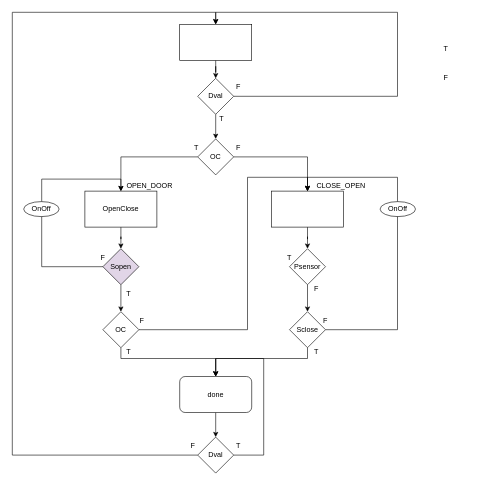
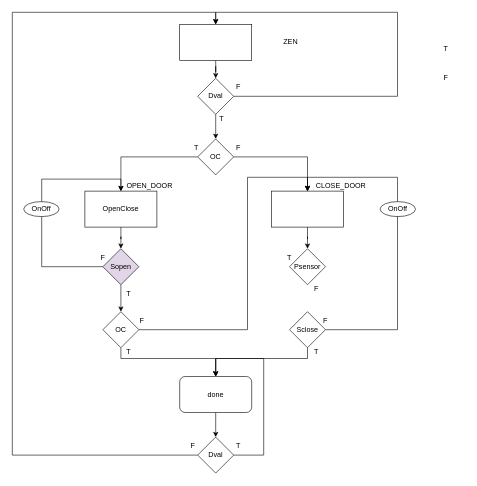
node "ZEN": added
node "CLOSE_OPEN": label "CLOSE_OPEN" -> "CLOSE_DOOR"
edge "Psensor" -> "Sclose": removed
